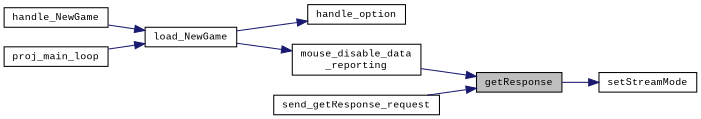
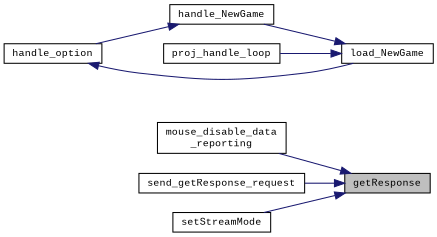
edge "handle_option" -> "handle_NewGame": added
edge "load_NewGame" -> "mouse_disable_data _reporting": removed
node "proj_main_loop": label "proj_main_loop" -> "proj_handle_loop"
edge "getResponse" -> "setStreamMode": reversed
